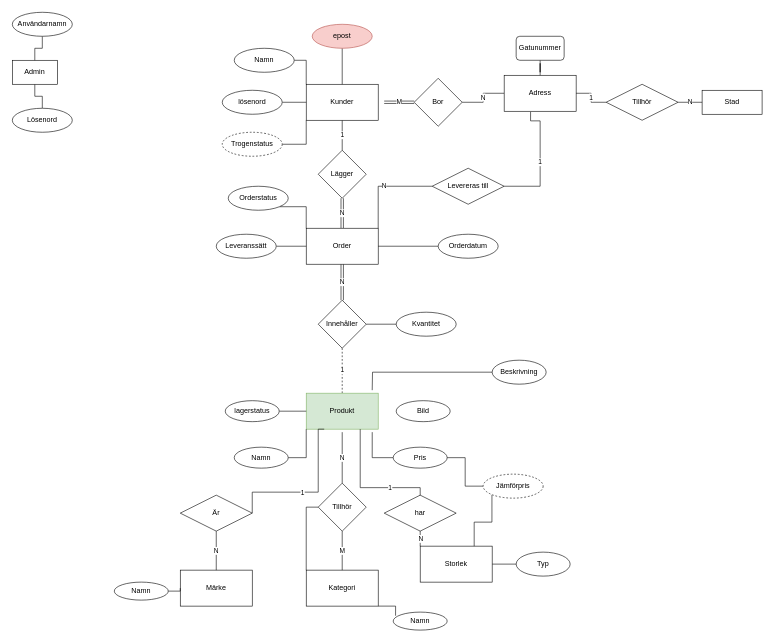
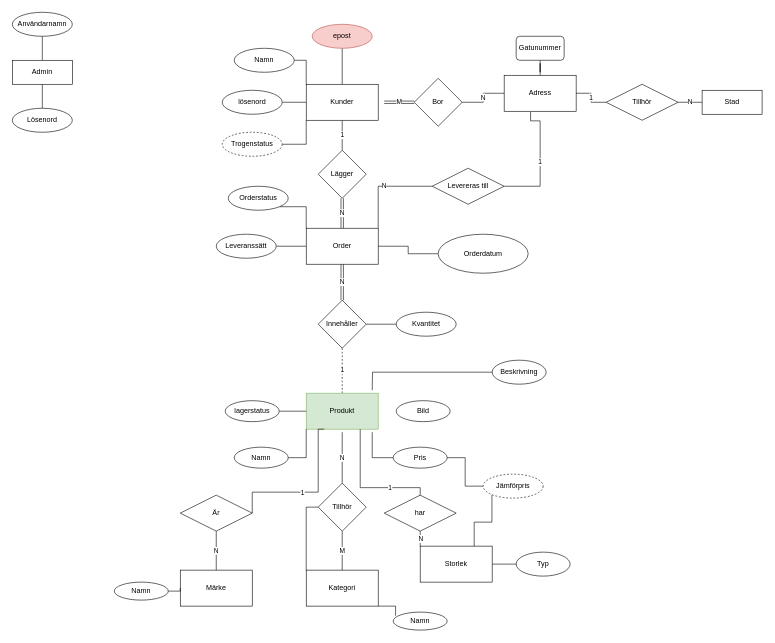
node "Admin": size 45x24 -> 60x24
node "Orderdatum": size 60x24 -> 90x39
